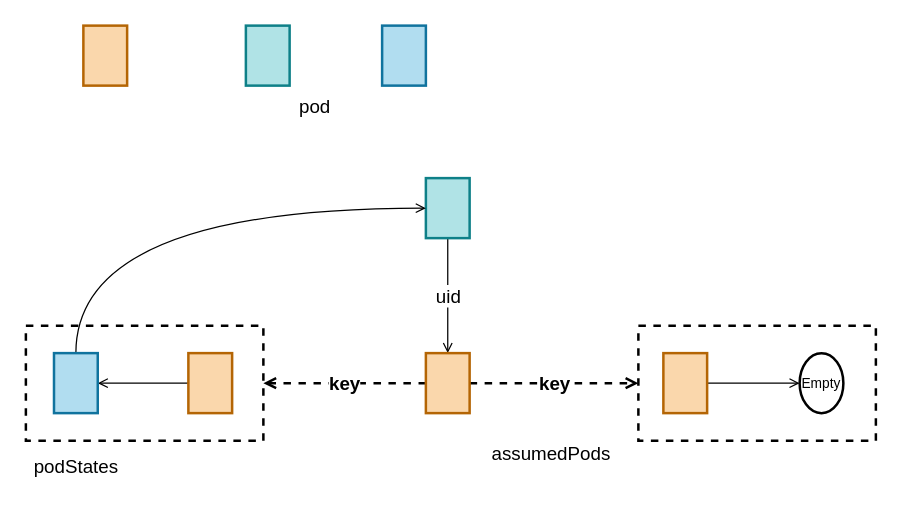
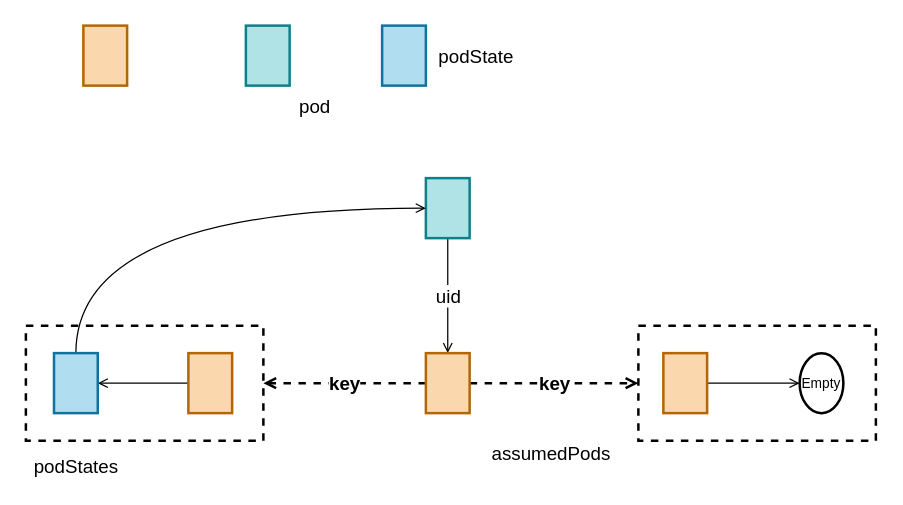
node "podState": added
